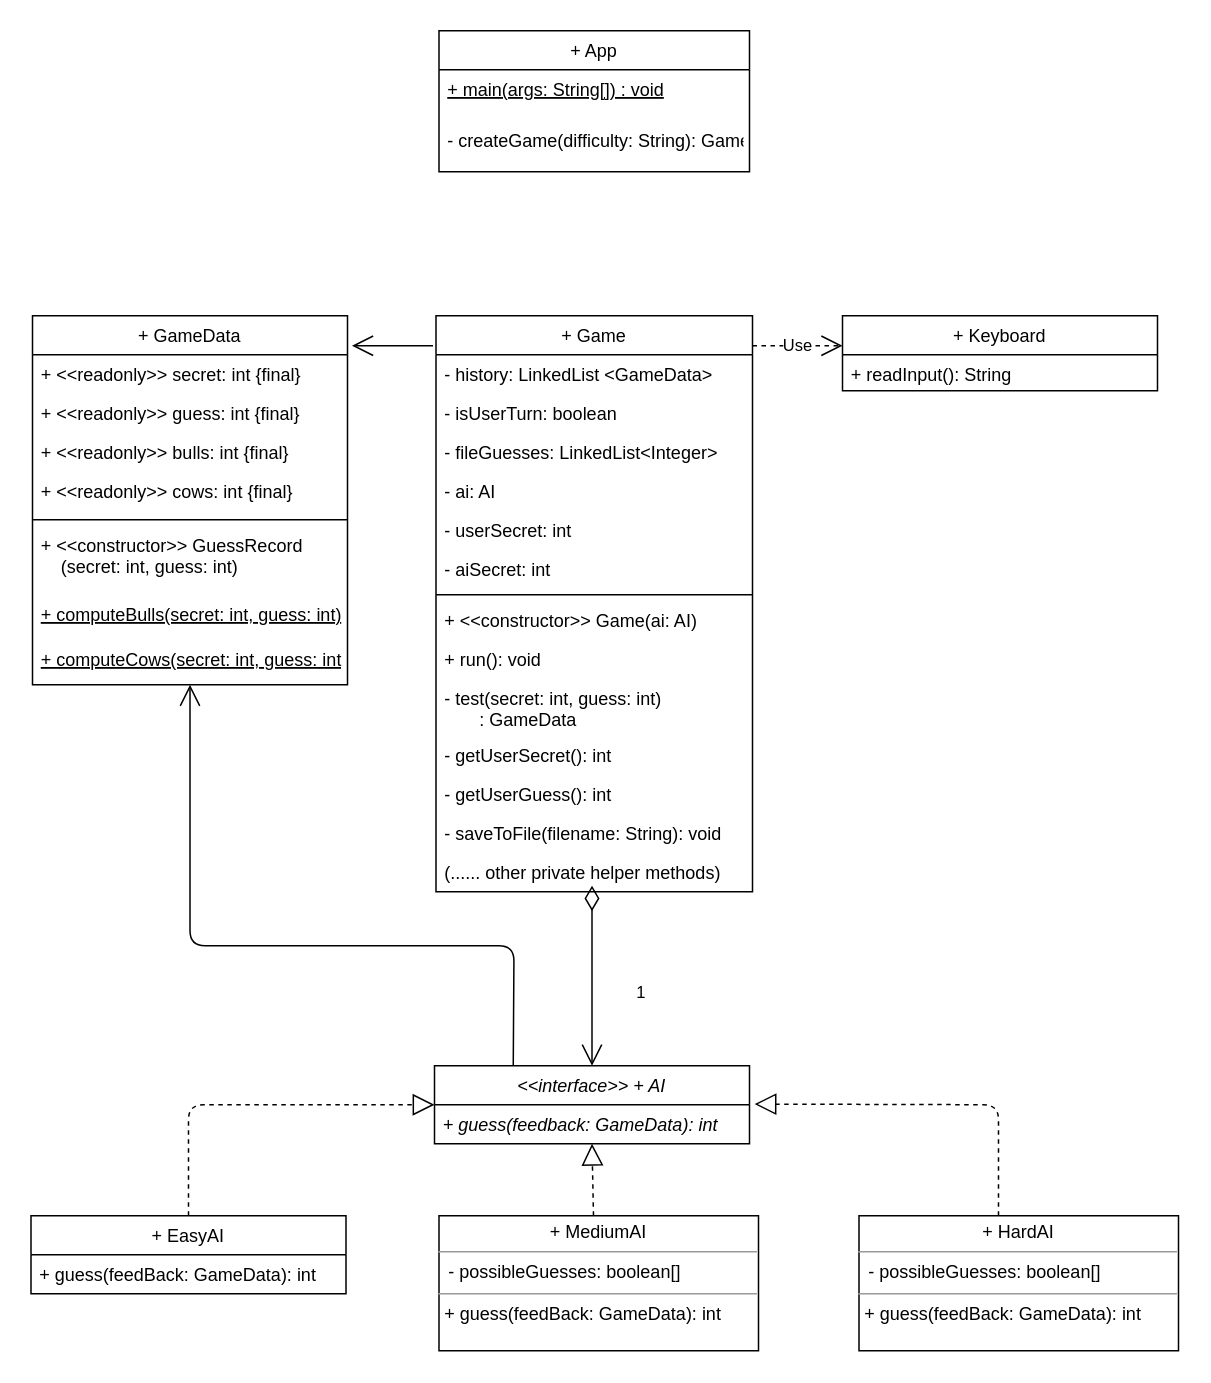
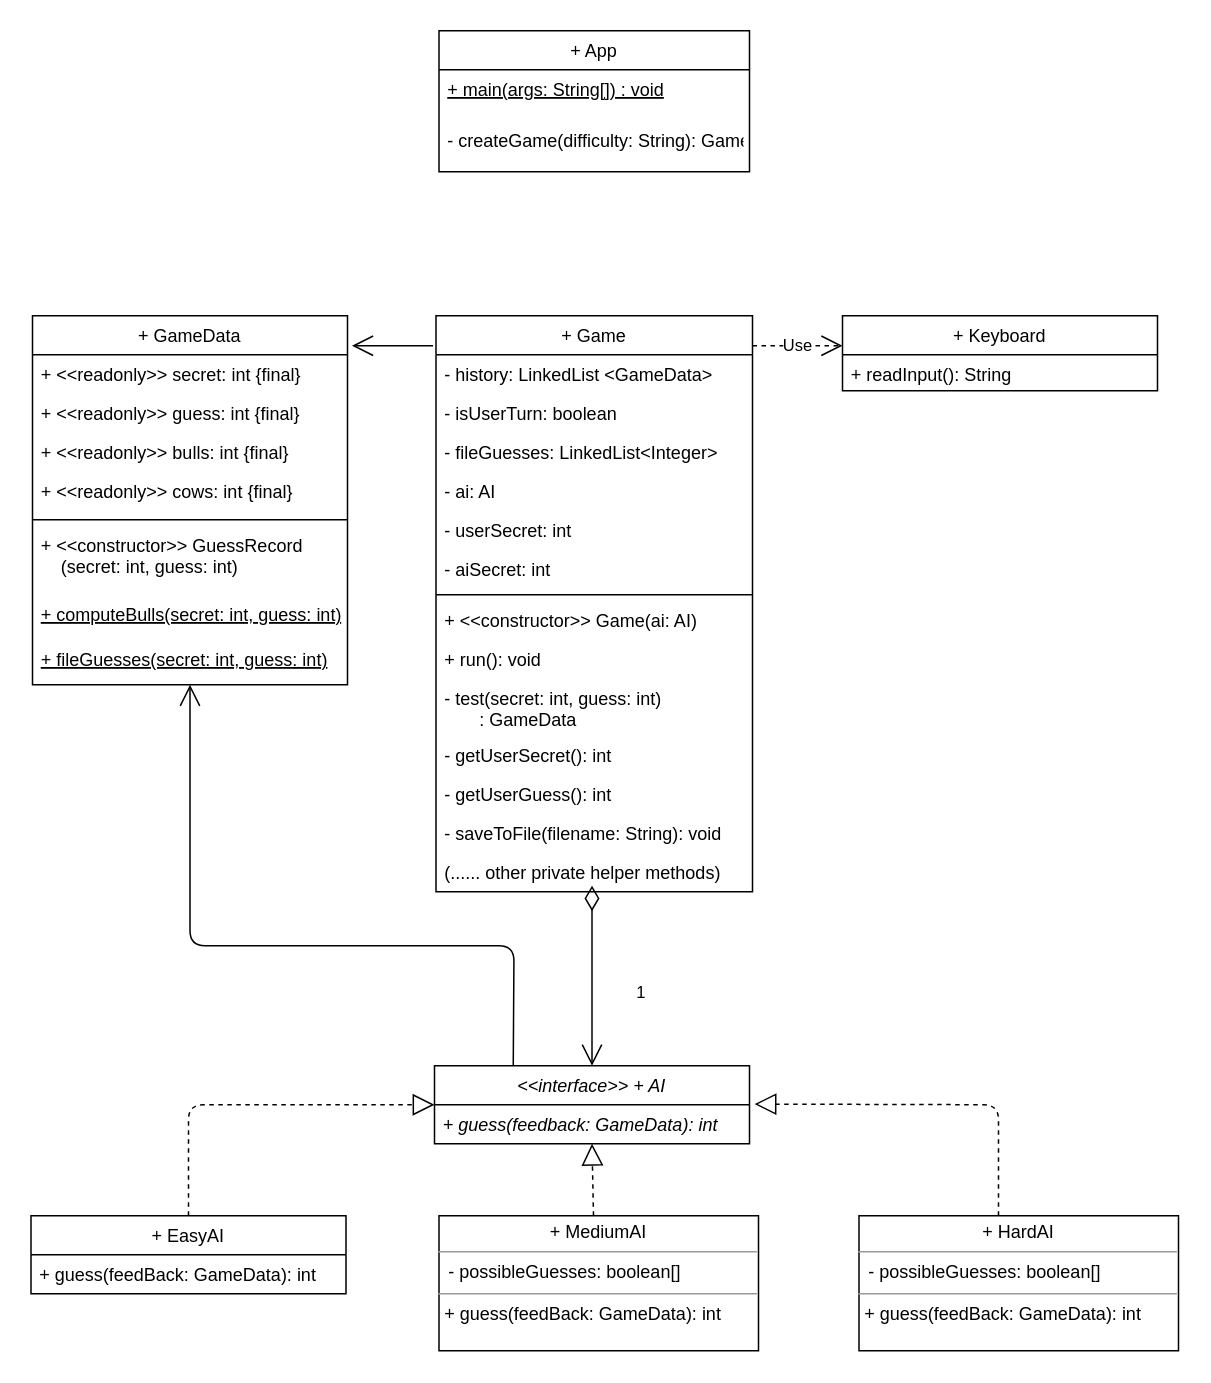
node "+ computeCows(secret: int, guess: int)": label "+ computeCows(secret: int, guess: int)" -> "+ fileGuesses(secret: int, guess: int)"
